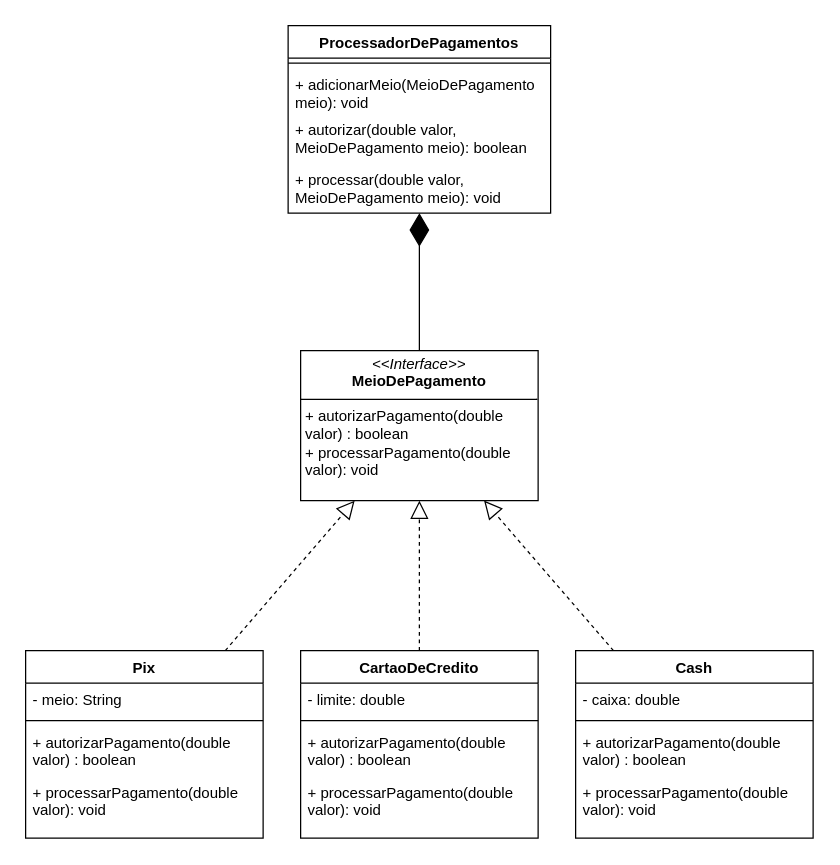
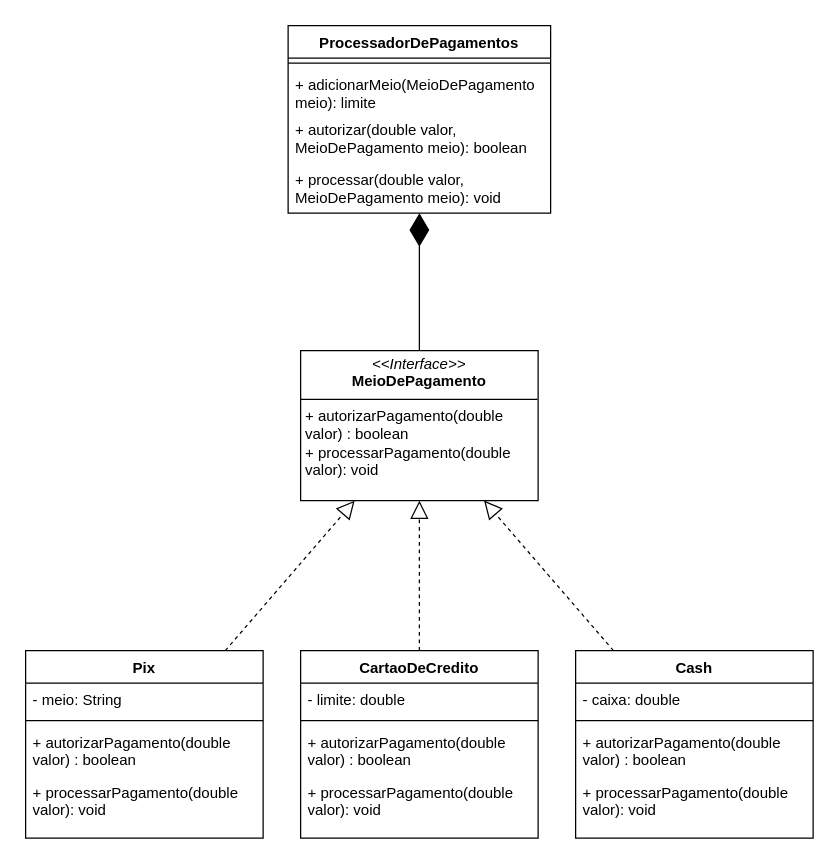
node "+ adicionarMeio(MeioDePagamento meio): void": label "+ adicionarMeio(MeioDePagamento meio): void" -> "+ adicionarMeio(MeioDePagamento meio): limite"
